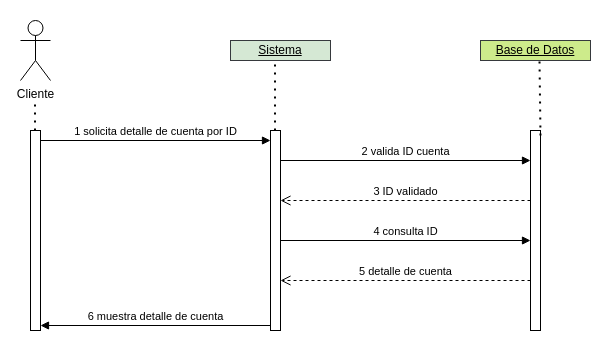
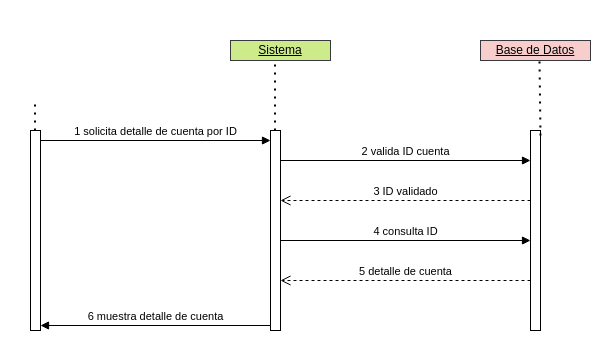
node "Cliente": removed
node "Sistema": fillcolor #d5e8d4 -> #cdeb8b
node "Base de Datos": fillcolor #cdeb8b -> #f8cecc
